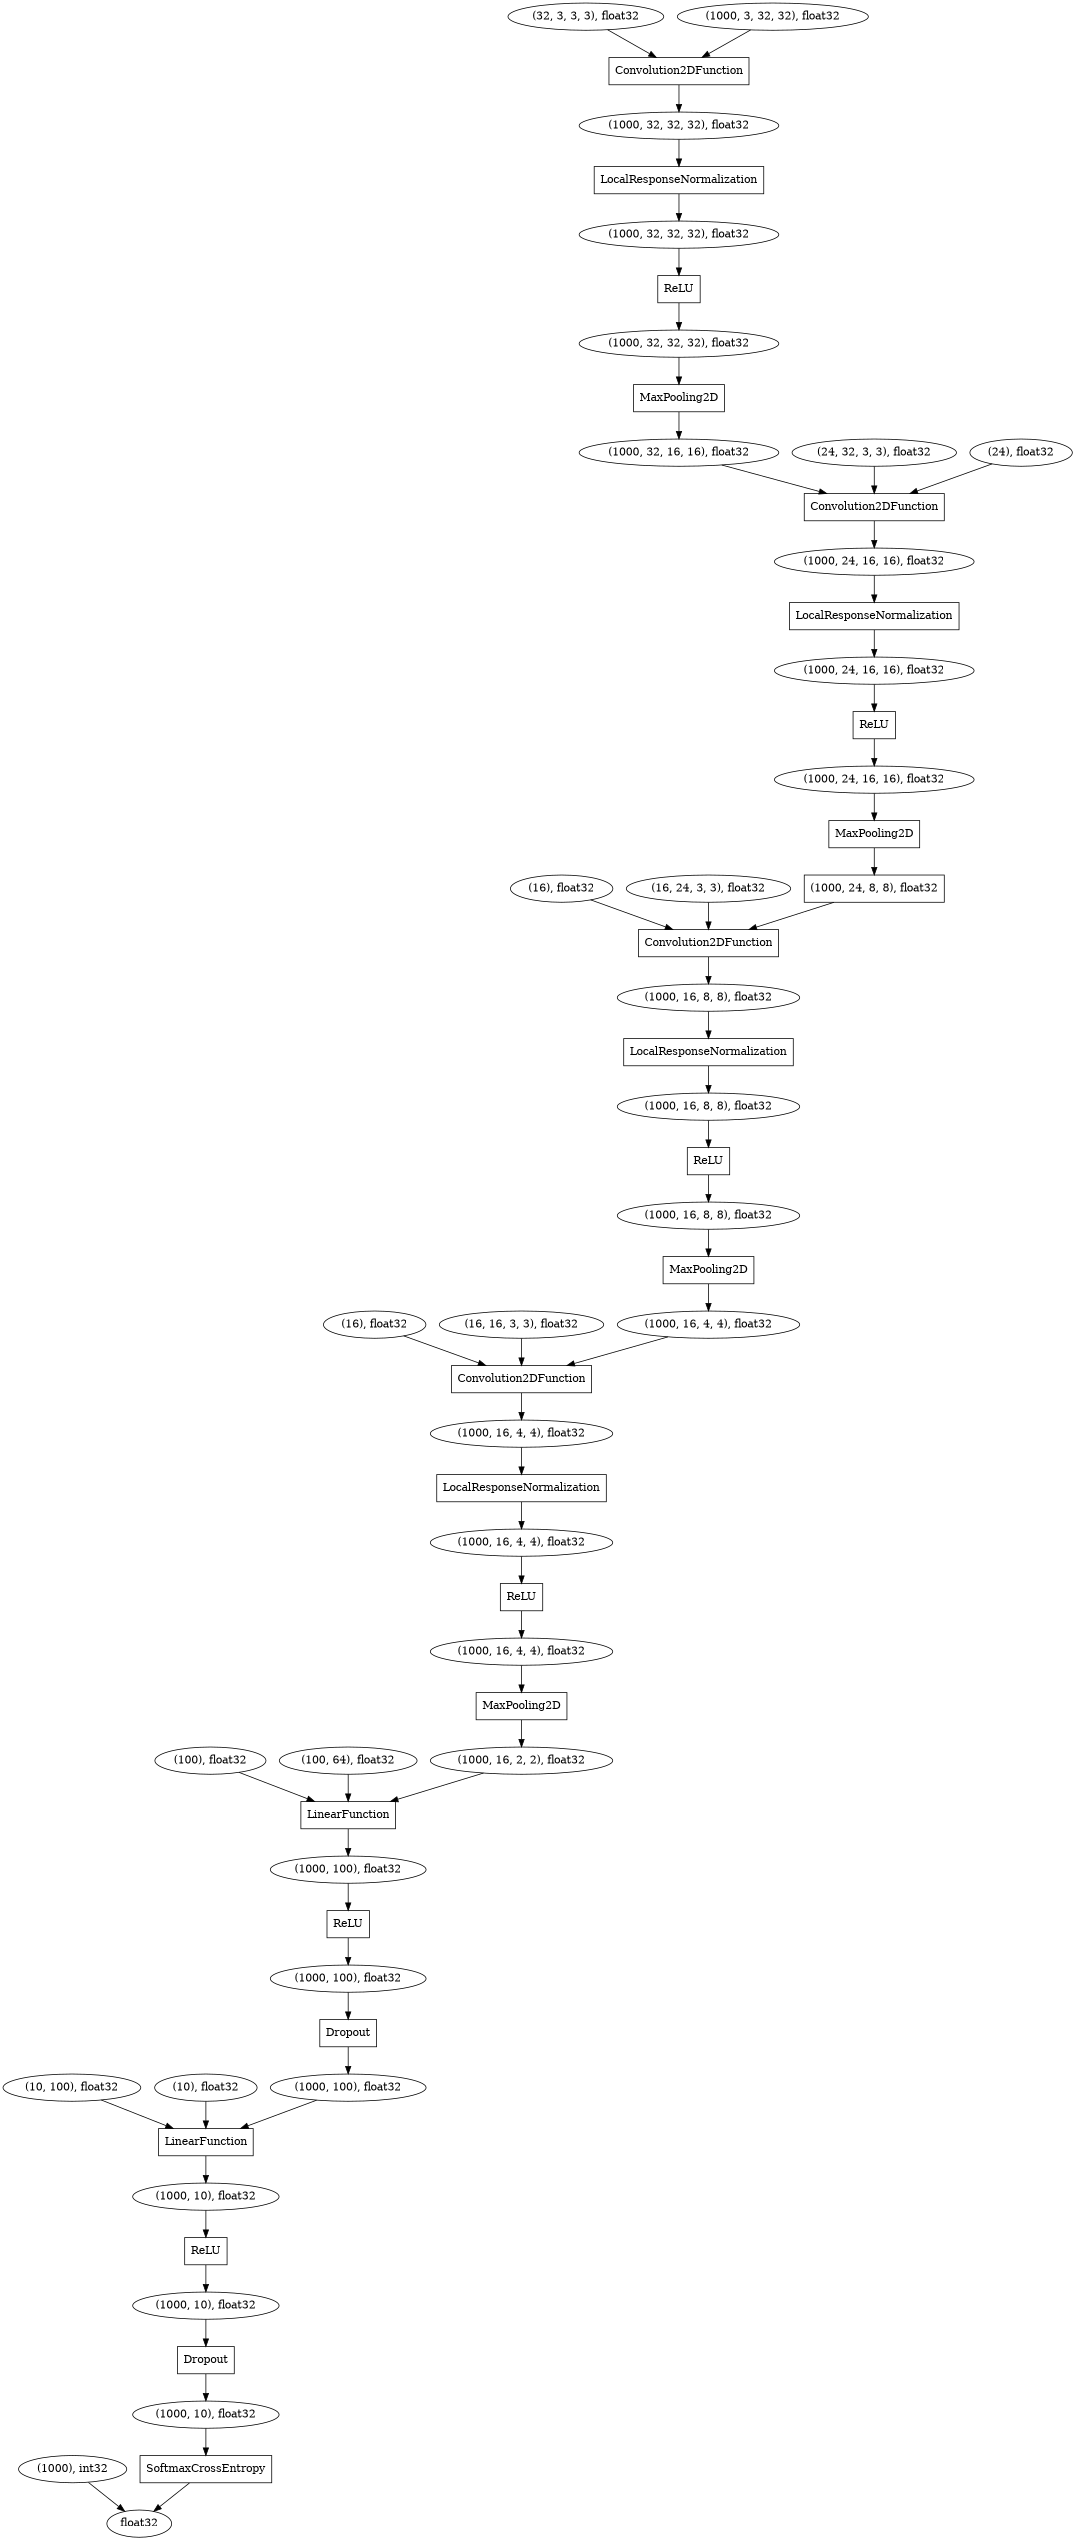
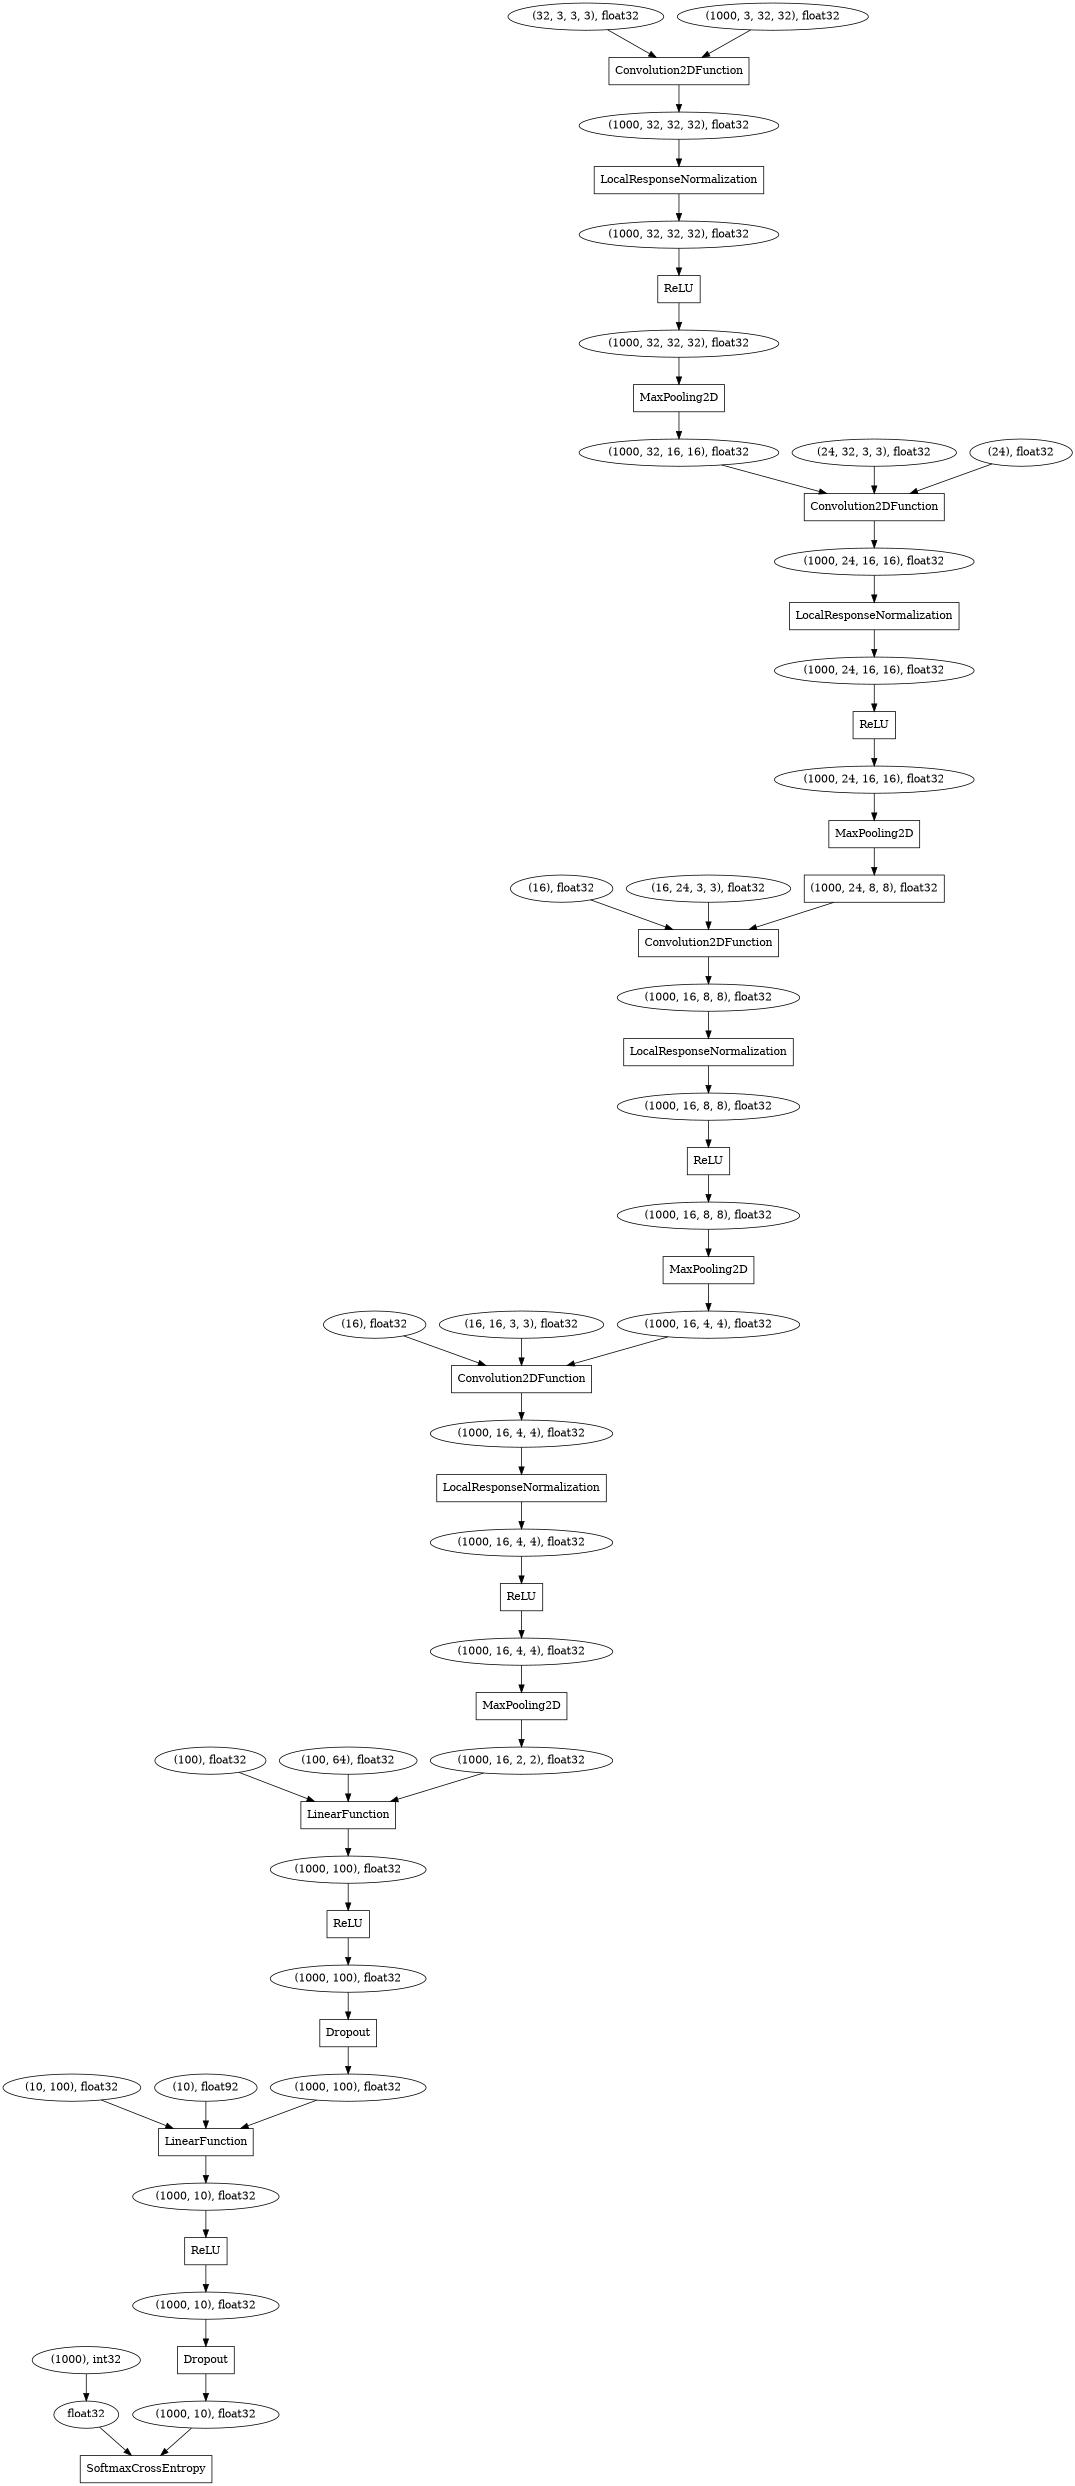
node "(10), float32": label "(10), float32" -> "(10), float92"
edge "SoftmaxCrossEntropy" -> "float32": reversed
